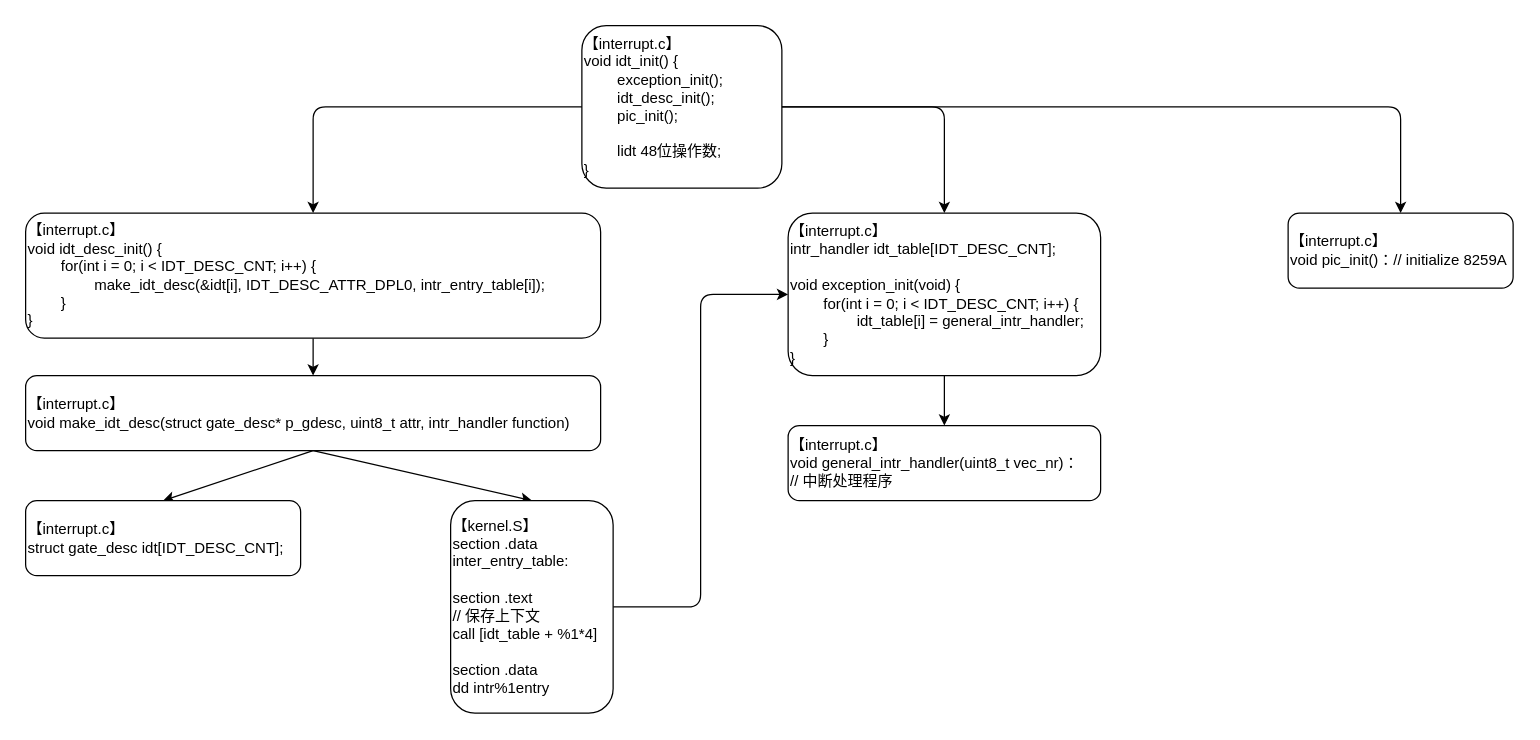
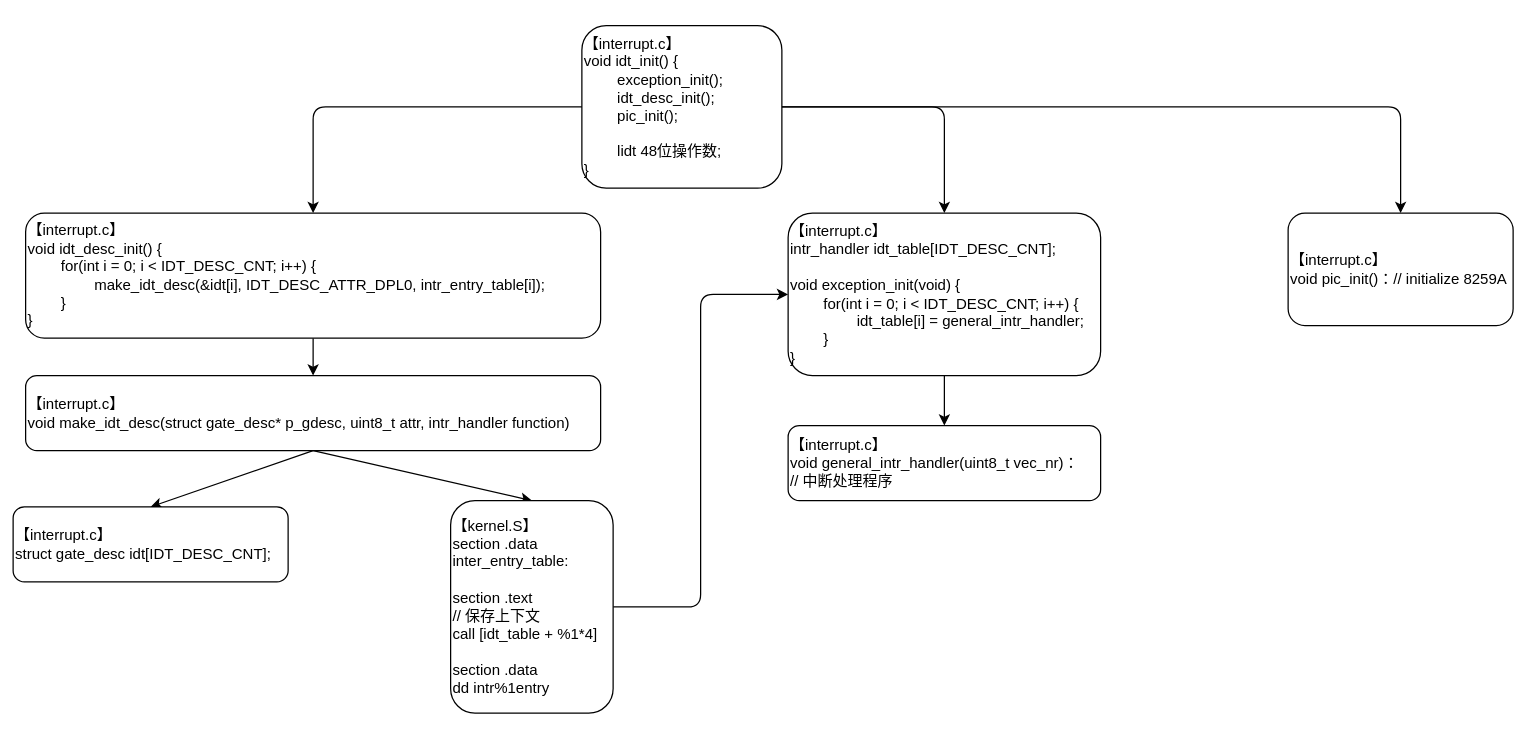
node "【interrupt.c】 void pic_init()：// initialize 8259A": size 225x75 -> 225x113
node "【interrupt.c】 struct gate_desc idt[IDT_DESC_CNT];": moved (163, 538) -> (151, 544)
